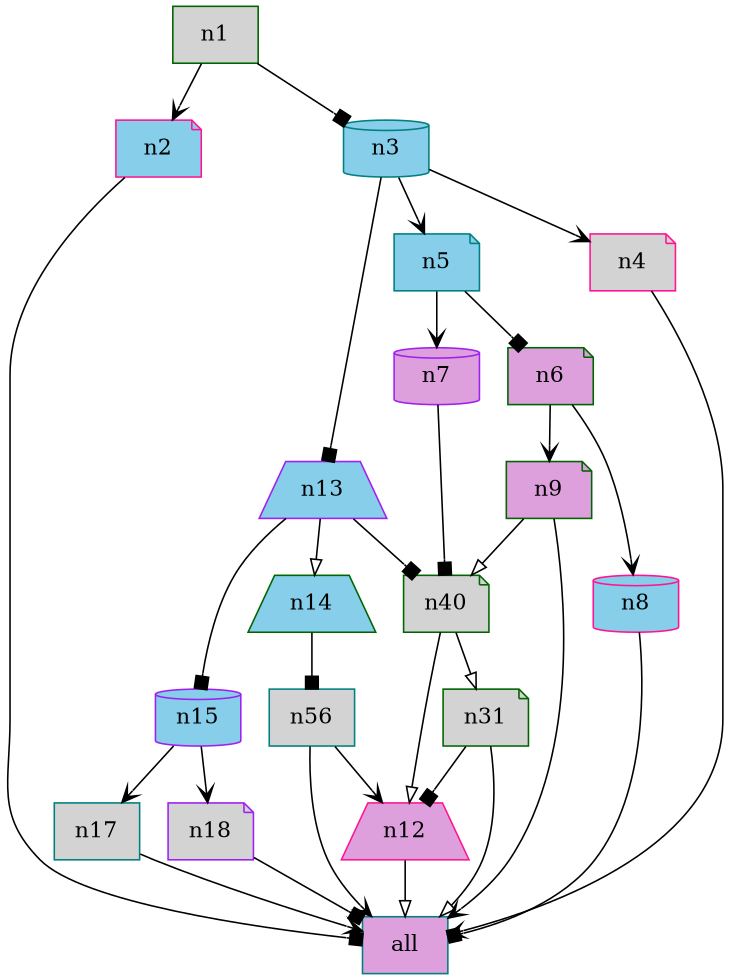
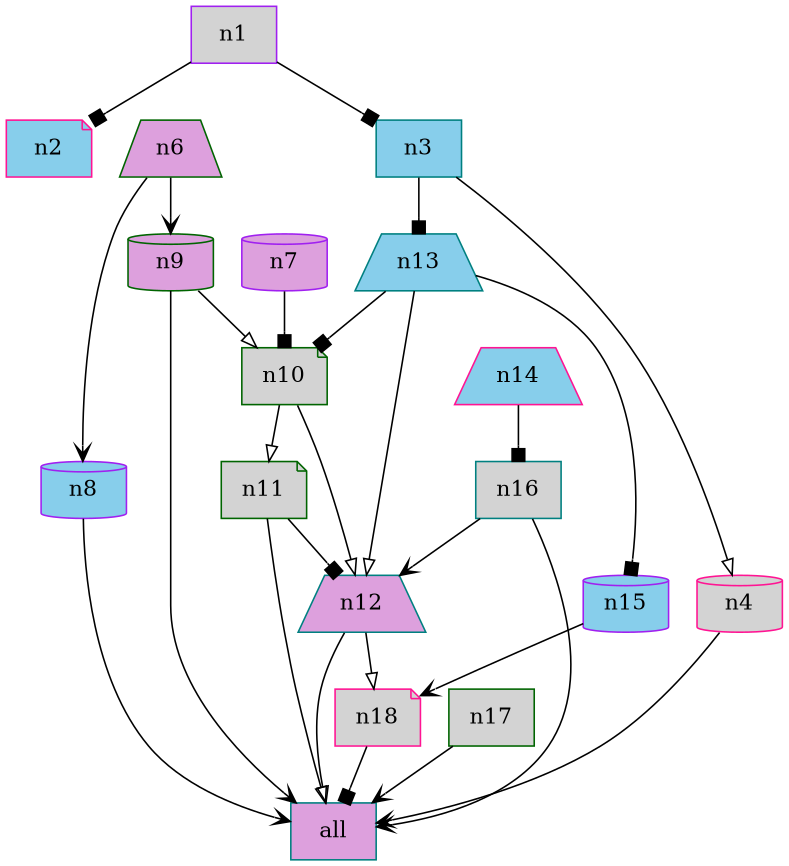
node "n1": color darkgreen -> purple
edge "n1" -> "n2": arrowhead vee -> box
node "n3": shape cylinder -> box
edge "n3" -> "n4": arrowhead vee -> onormal
node "n5": removed
node "n4": shape note -> cylinder
node "n6": shape note -> trapezium
node "n13": color purple -> teal
node "n9": shape note -> cylinder
edge "n13" -> "n14": now "n13" -> "n12"
node "n14": color darkgreen -> deeppink
node "n40": label "n40" -> "n10"
node "n8": color deeppink -> purple
edge "n12" -> "n18": added
edge "n2" -> "all": removed
node "n56": label "n56" -> "n16"
node "n31": label "n31" -> "n11"
edge "n15" -> "n17": removed
edge "n8" -> "all": arrowhead box -> vee
node "n17": color teal -> darkgreen
node "n18": color purple -> deeppink
node "n12": color deeppink -> teal
